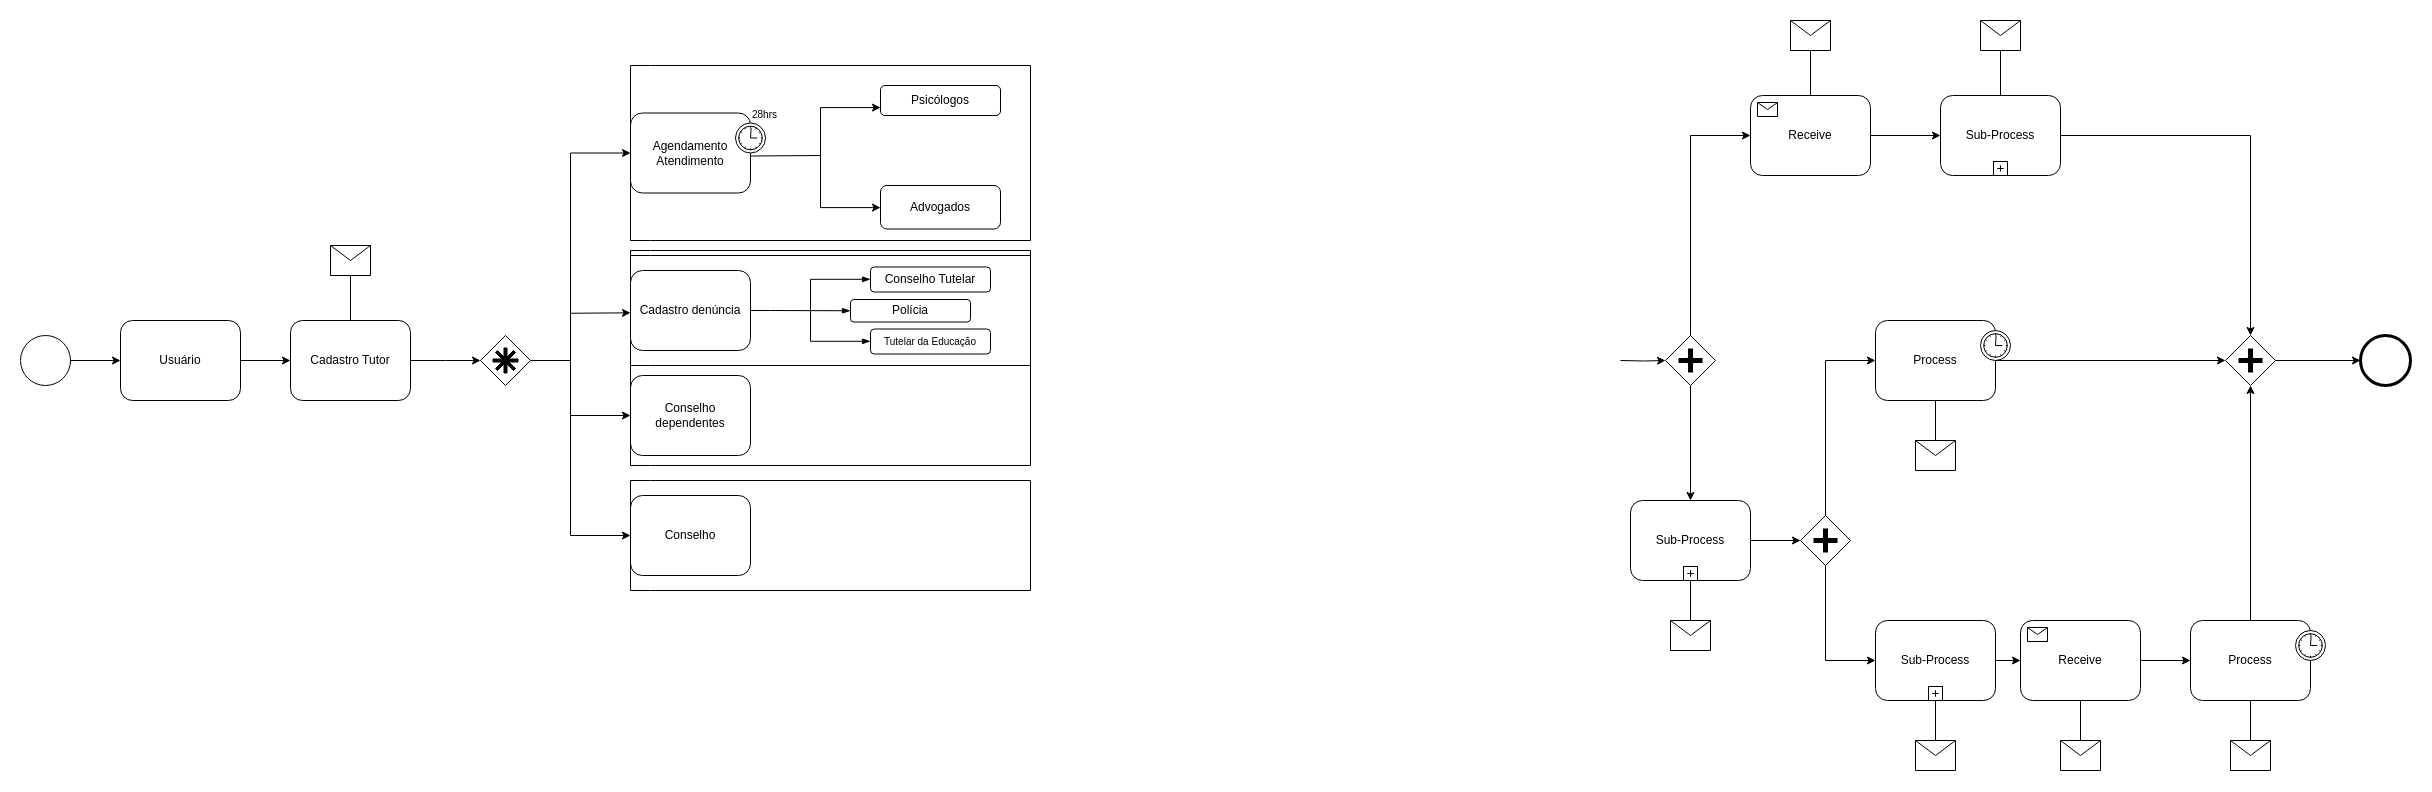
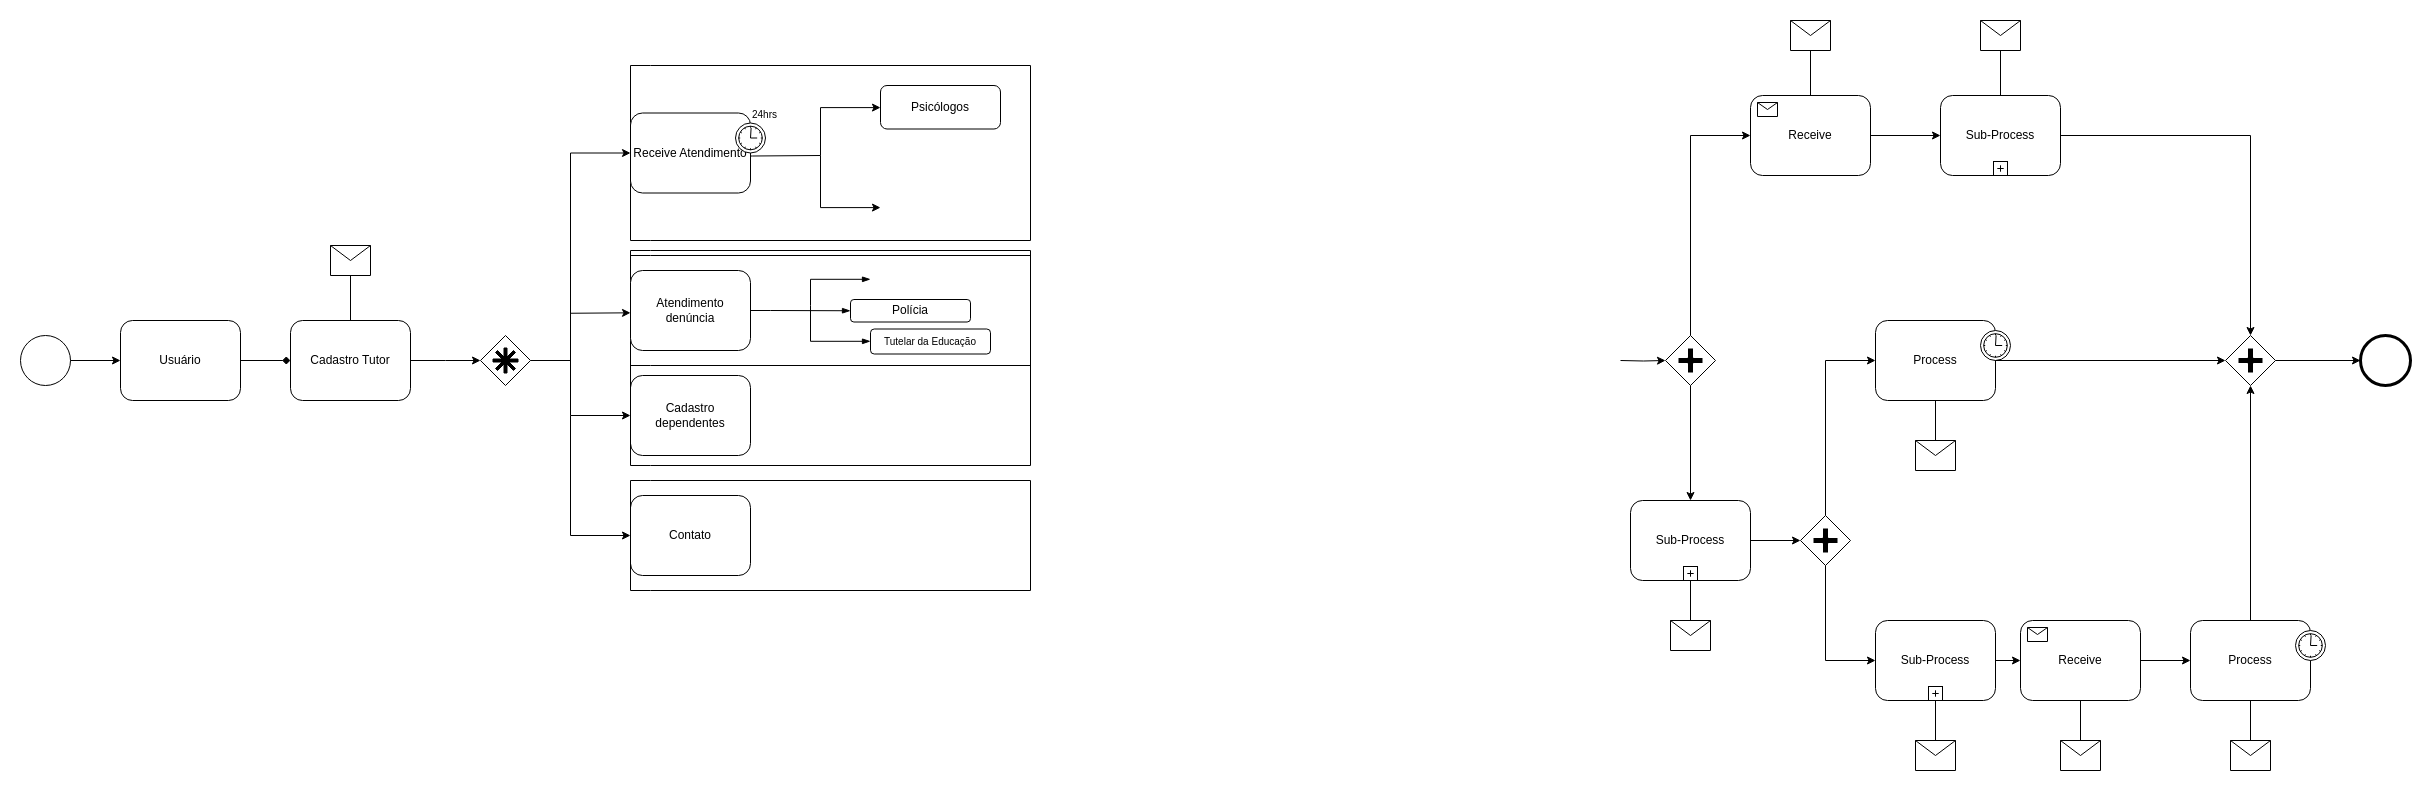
node "Psicólogos": size 120x30 -> 120x44
node "28hrs": label "28hrs" -> "24hrs"
node "Agendamento Atendimento": label "Agendamento Atendimento" -> "Receive Atendimento"
node "Advogados": removed
node "Conselho Tutelar": removed
node "Cadastro denúncia": label "Cadastro denúncia" -> "Atendimento denúncia"
edge "Usuário" -> "Cadastro Tutor": arrowhead classic -> diamond
node "Conselho dependentes": label "Conselho dependentes" -> "Cadastro dependentes"
node "Conselho": label "Conselho" -> "Contato"
